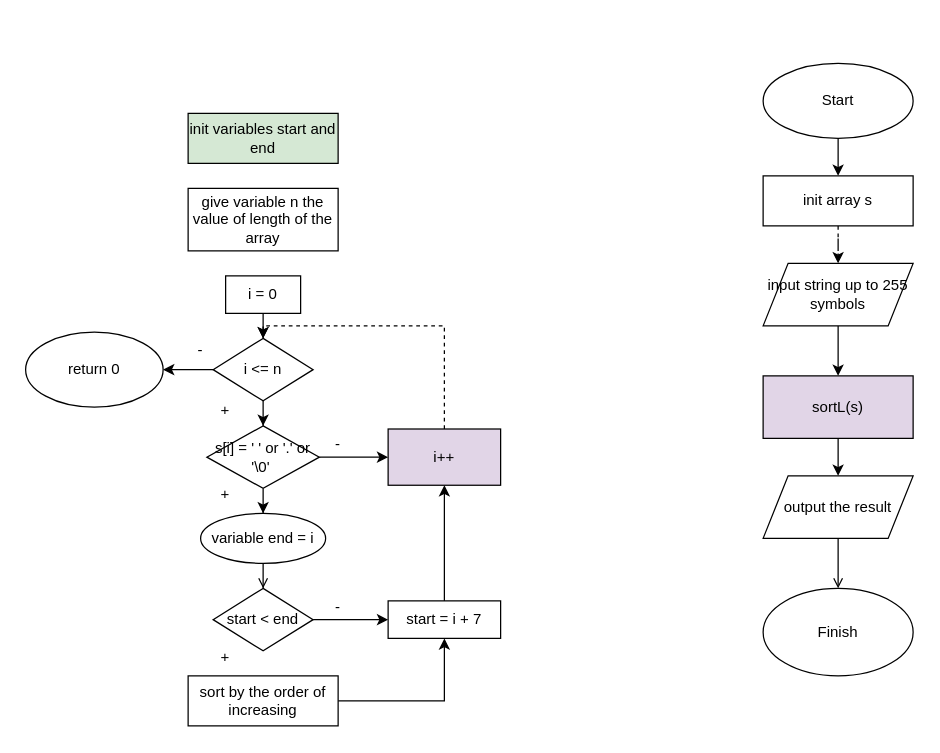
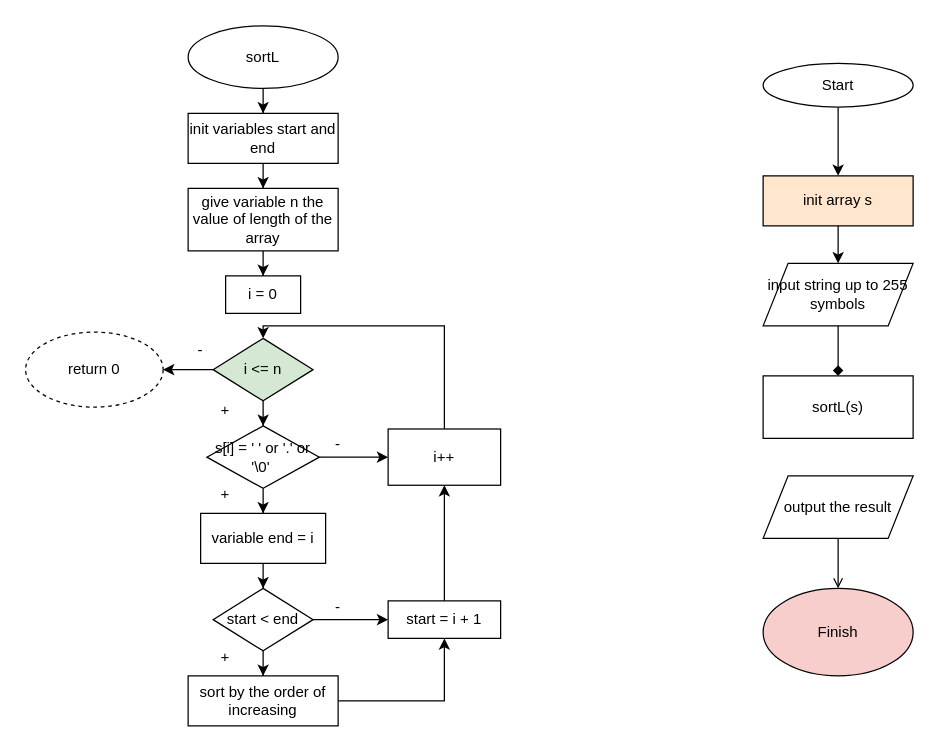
node "sortL": added
node "Start": size 150x75 -> 150x44
edge "sortL" -> "init variables start and end": added
node "init variables start and end": fillcolor #d5e8d4 -> #ffffff
edge "init variables start and end" -> "give variable n the value of length of the array": added
node "init array s": fillcolor #ffffff -> #ffe6cc
edge "init array s" -> "input string up to 255 symbols": style dashed -> solid
edge "give variable n the value of length of the array" -> "i = 0": added
edge "i = 0" -> "i <= n": removed
edge "i++" -> "i <= n": style dashed -> solid
edge "input string up to 255 symbols" -> "sortL(s)": arrowhead classic -> diamond
node "return 0": style solid -> dashed
node "i <= n": fillcolor #ffffff -> #d5e8d4
node "sortL(s)": fillcolor #e1d5e7 -> #ffffff
node "i++": fillcolor #e1d5e7 -> #ffffff
edge "sortL(s)" -> "output the result": removed
node "variable end = i": shape ellipse -> rectangle
edge "variable end = i" -> "start < end": arrowhead open -> classic
node "start = i + 7": label "start = i + 7" -> "start = i + 1"
node "Finish": fillcolor #ffffff -> #f8cecc
edge "start < end" -> "sort by the order of increasing": added
